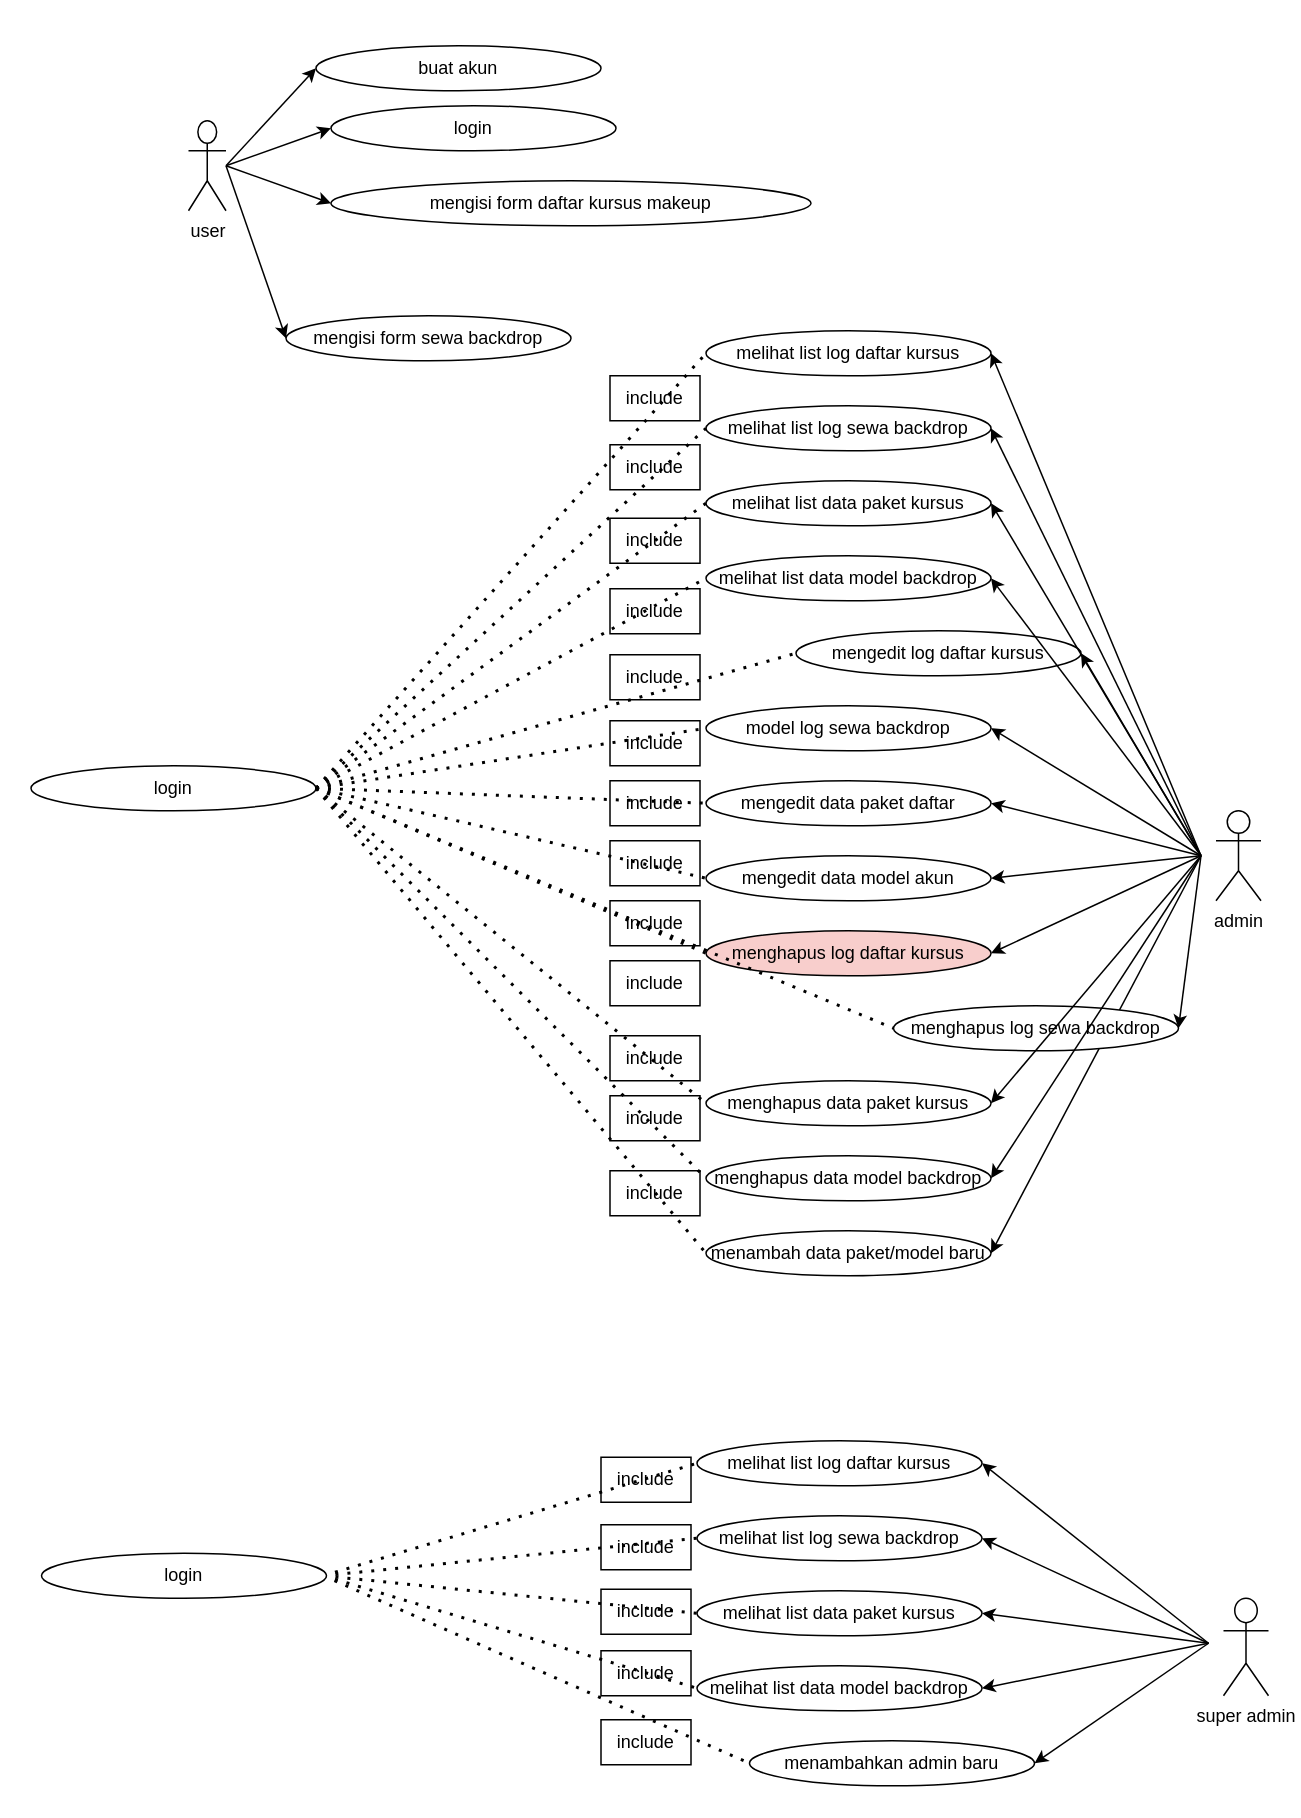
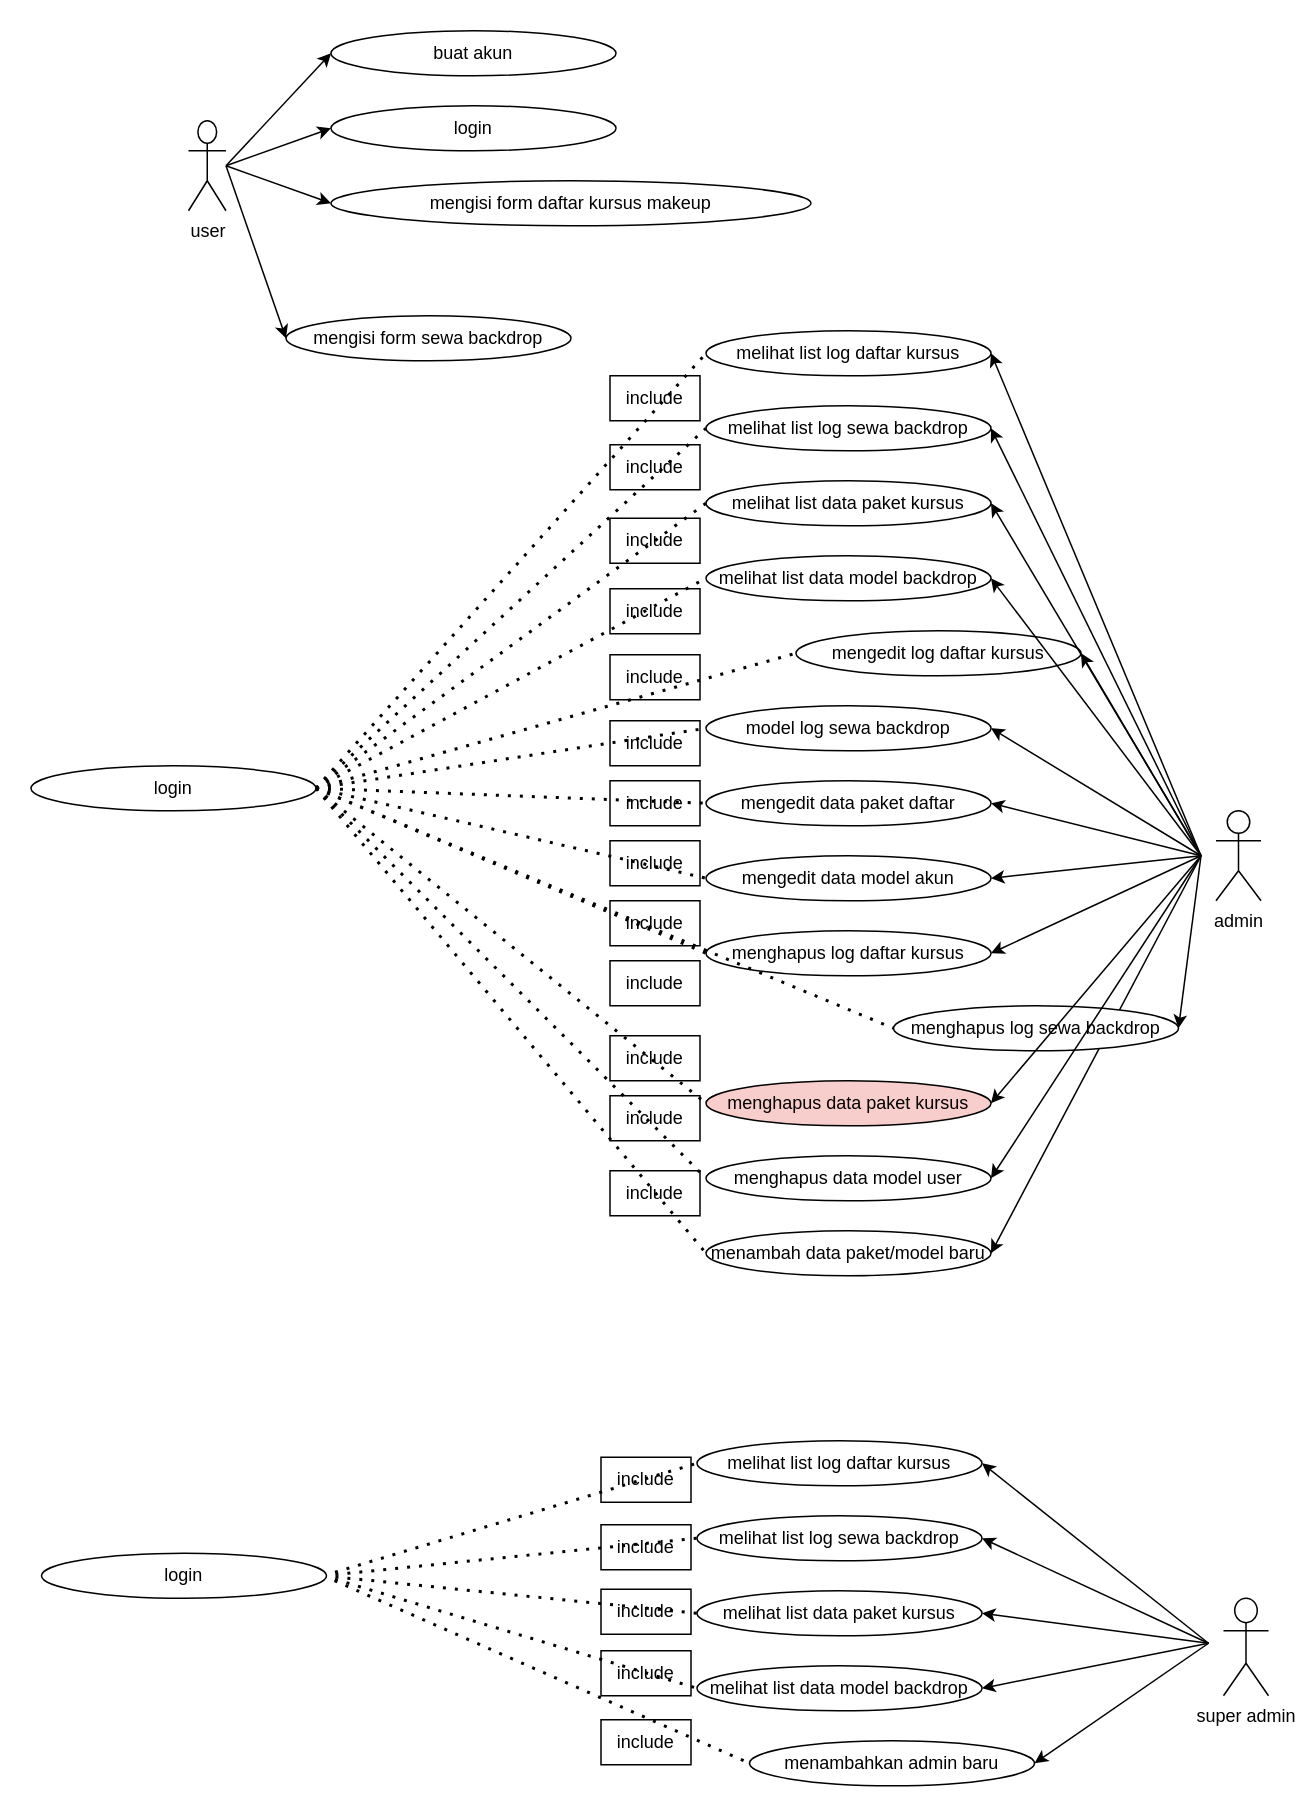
node "buat akun": moved (458, 68) -> (473, 53)
node "menghapus log daftar kursus": fillcolor #f8cecc -> #ffffff
node "menghapus data paket kursus": fillcolor #ffffff -> #f8cecc
node "menghapus data model backdrop": label "menghapus data model backdrop" -> "menghapus data model user"
